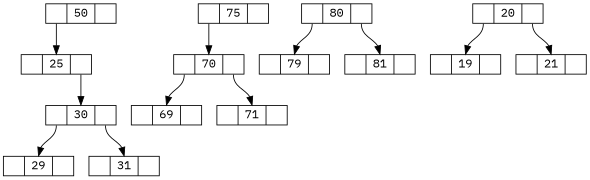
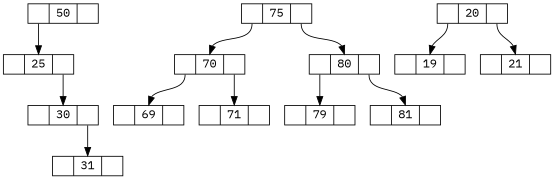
edge "75" -> "80": added
node "29": removed
